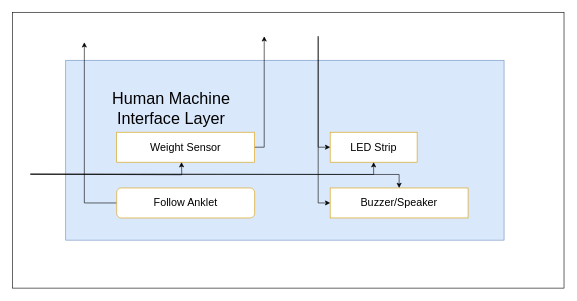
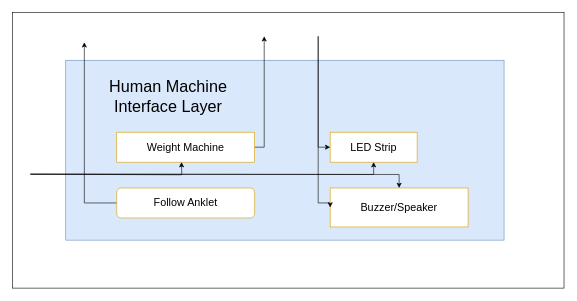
node "Human Machine Interface Layer": moved (171, 108) -> (168, 96)
node "Weight Sensor": label "Weight Sensor" -> "Weight Machine"
node "Buzzer/Speaker": size 138x30 -> 138x39
